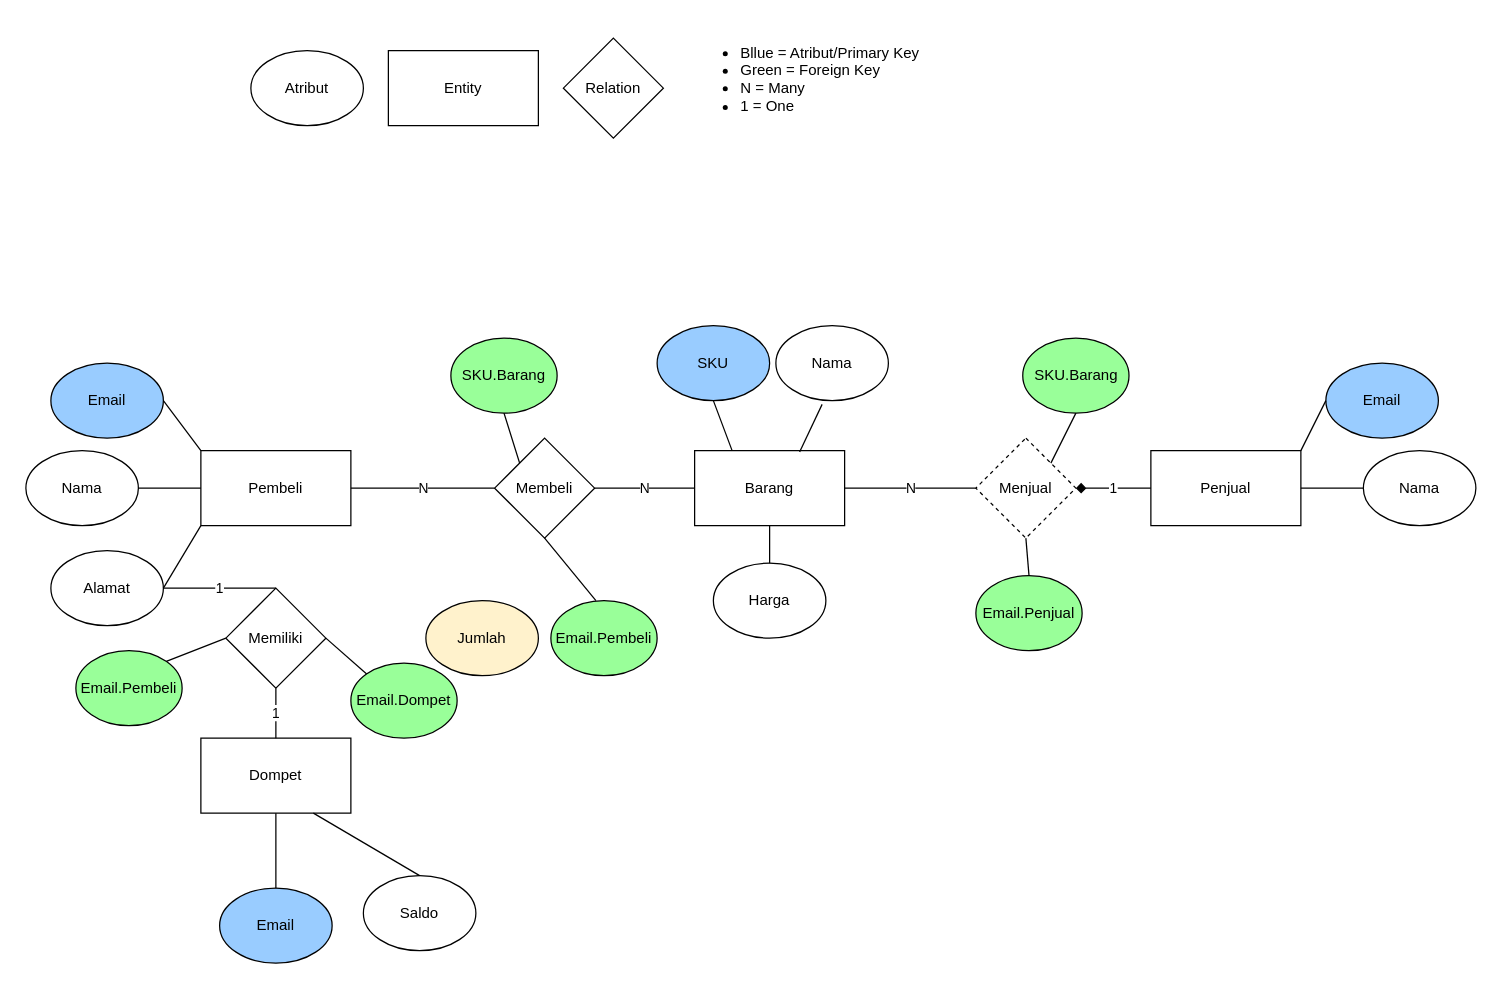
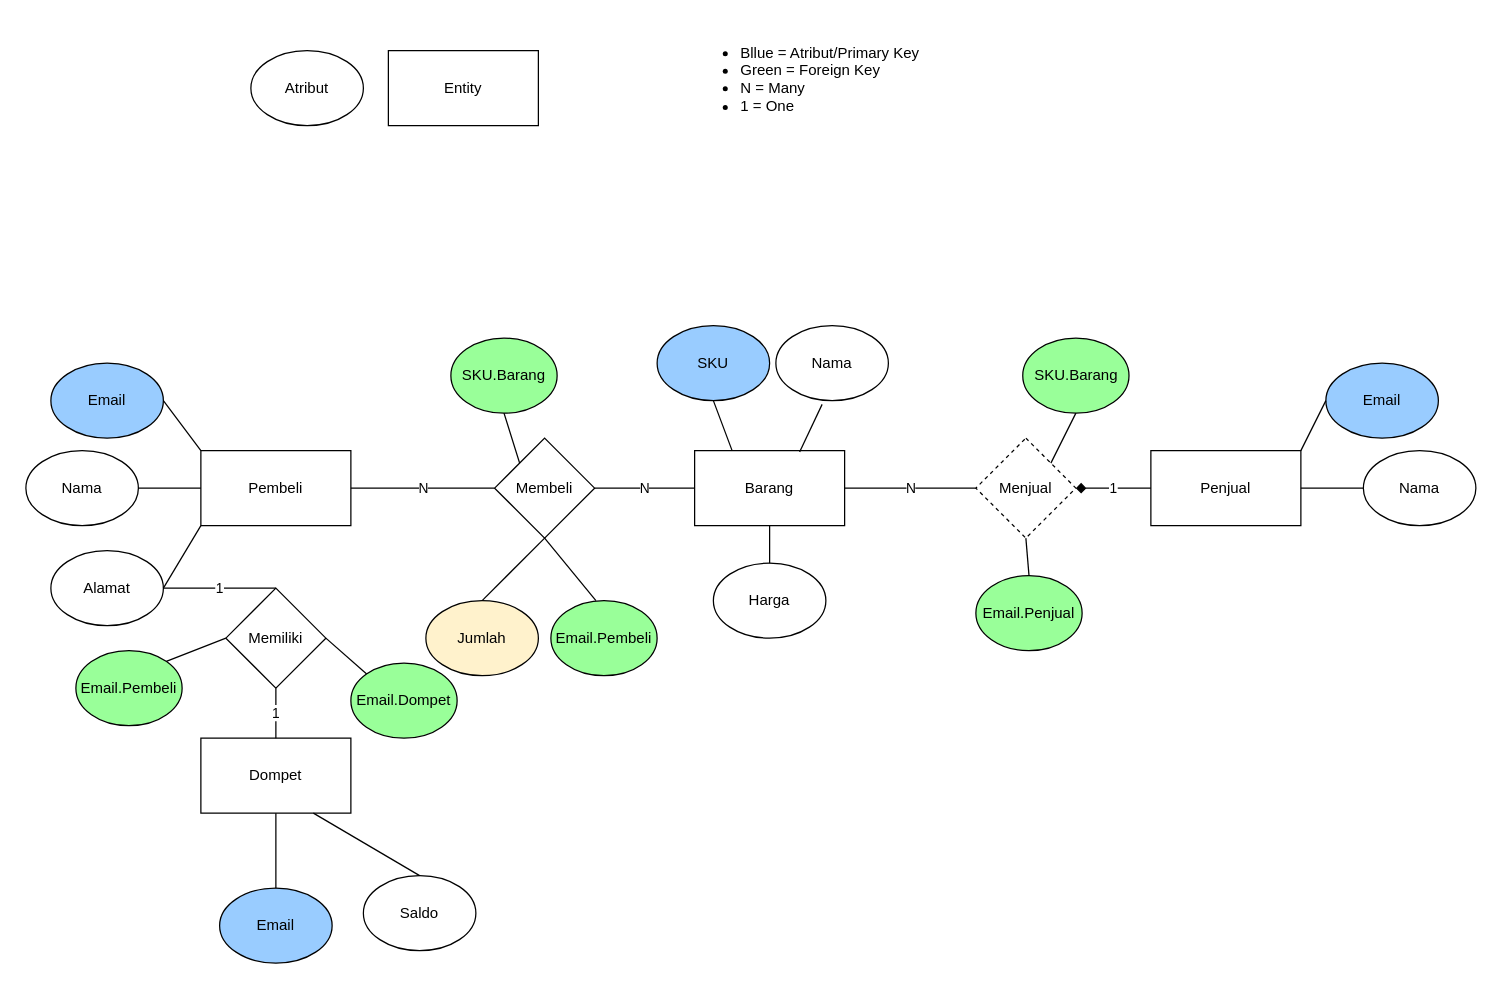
node "Relation": removed
edge "Membeli" -- "Jumlah": added
